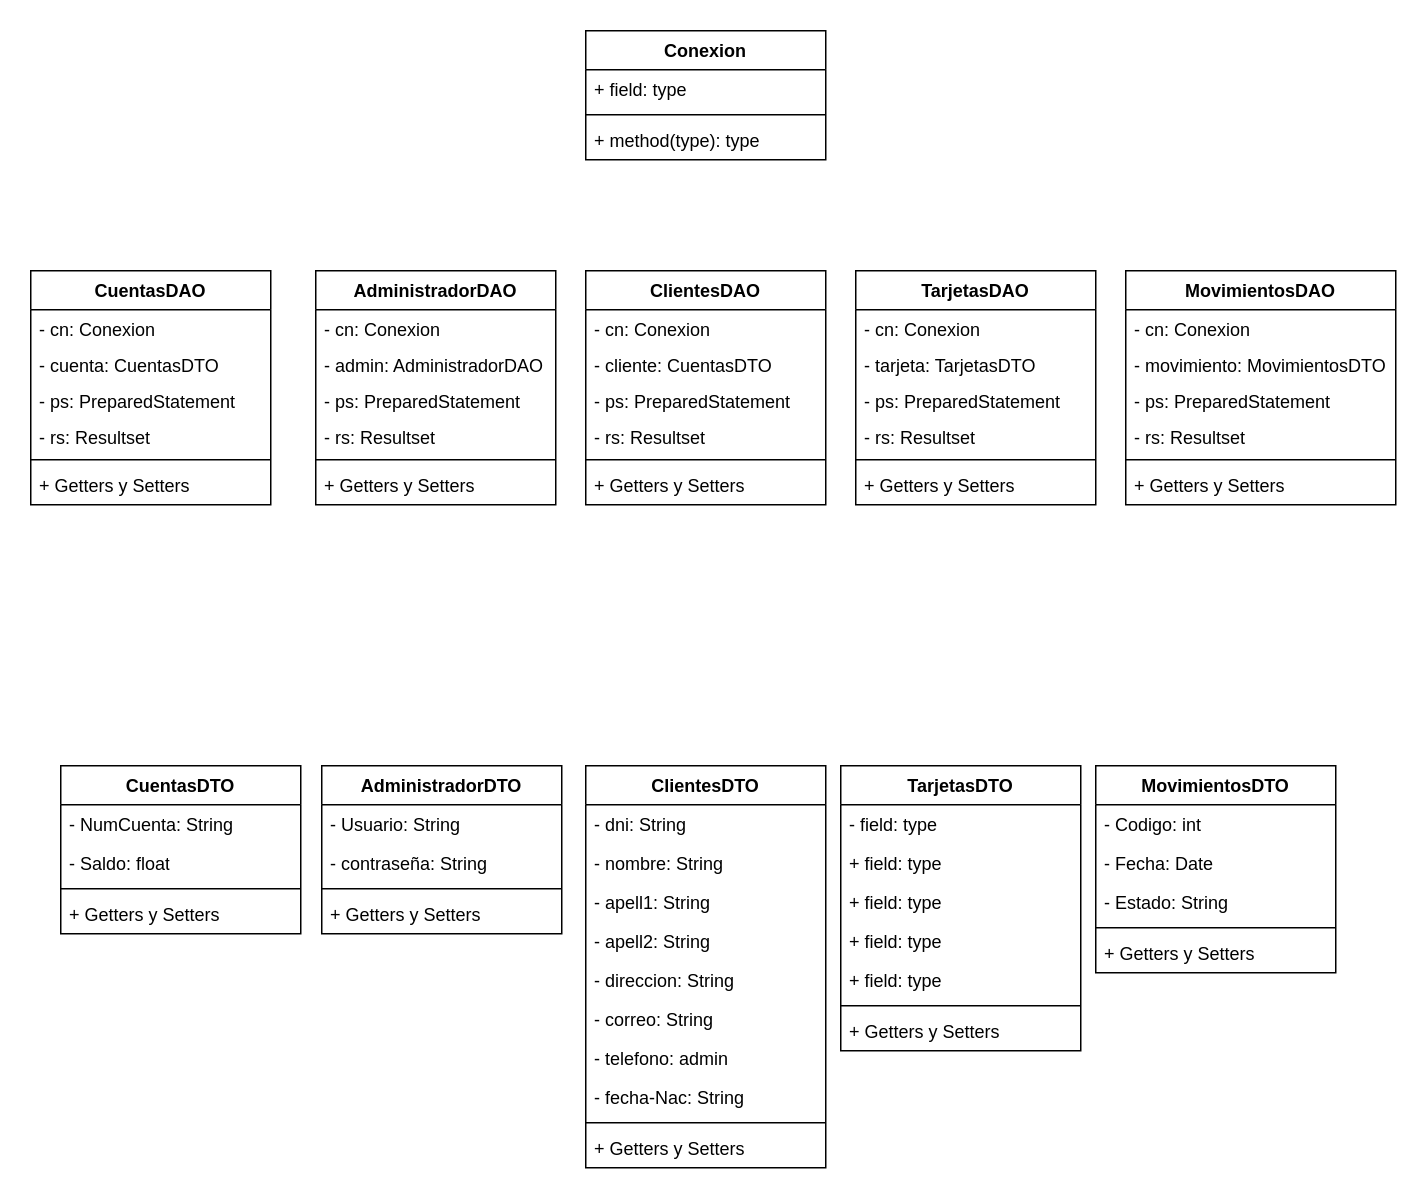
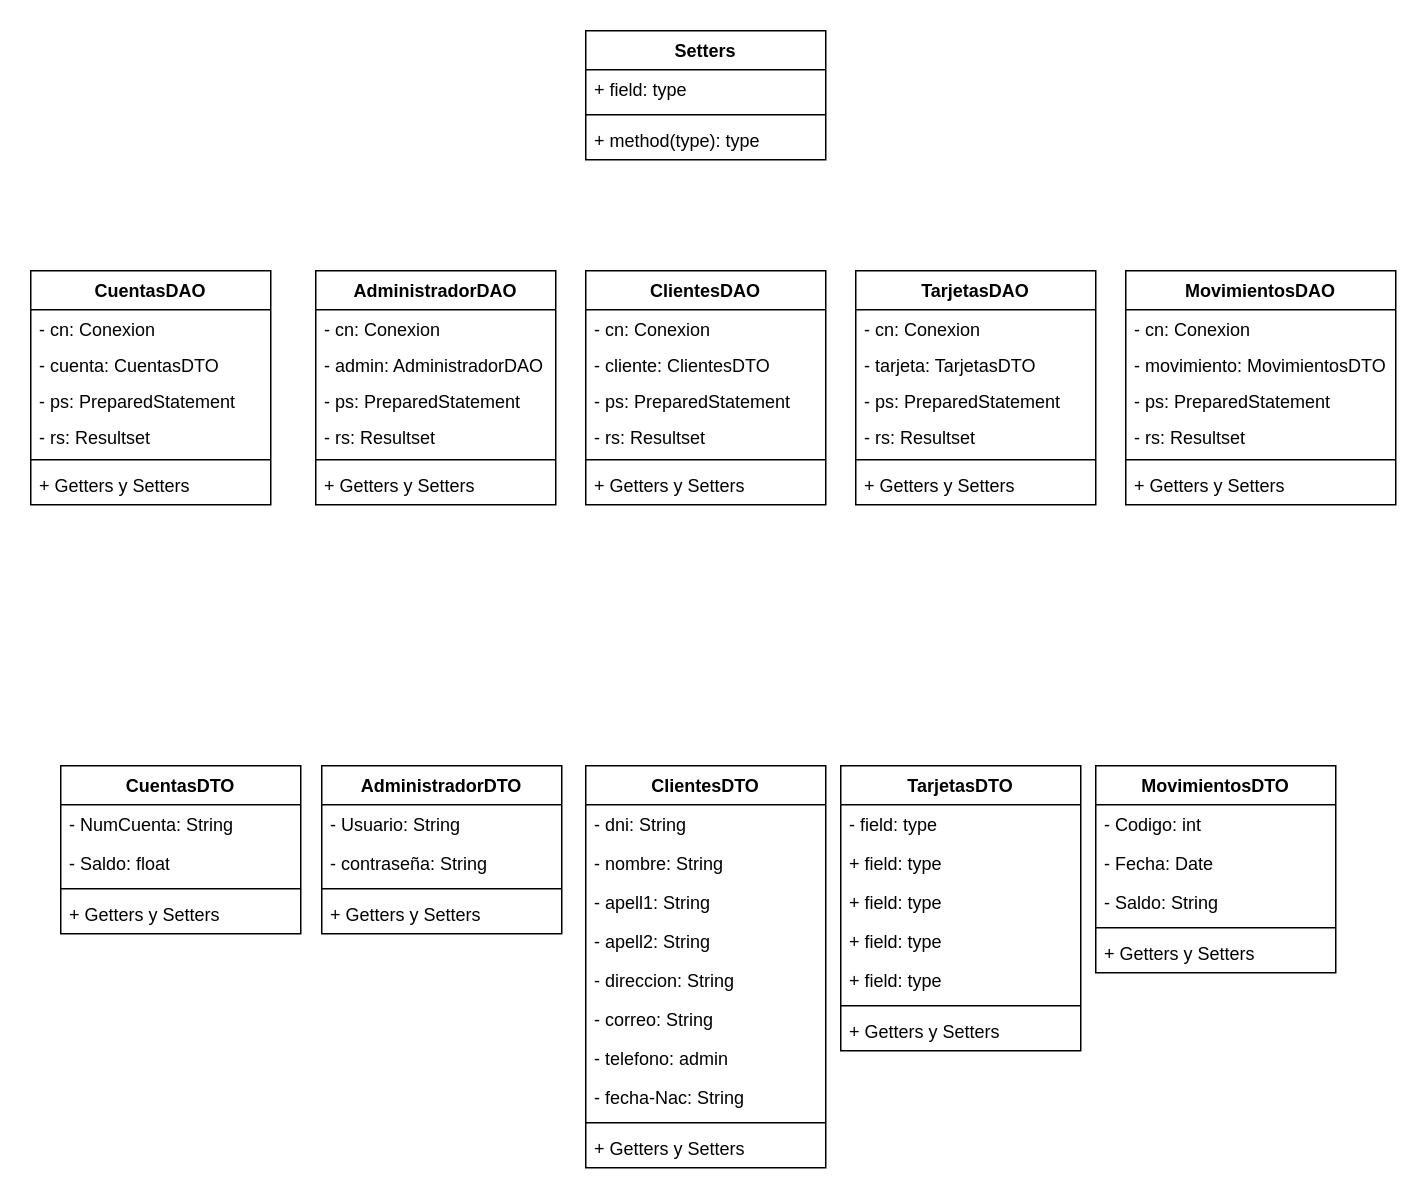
node "Conexion": label "Conexion" -> "Setters"
node "- cliente: CuentasDTO": label "- cliente: CuentasDTO" -> "- cliente: ClientesDTO"
node "- Estado: String": label "- Estado: String" -> "- Saldo: String"
